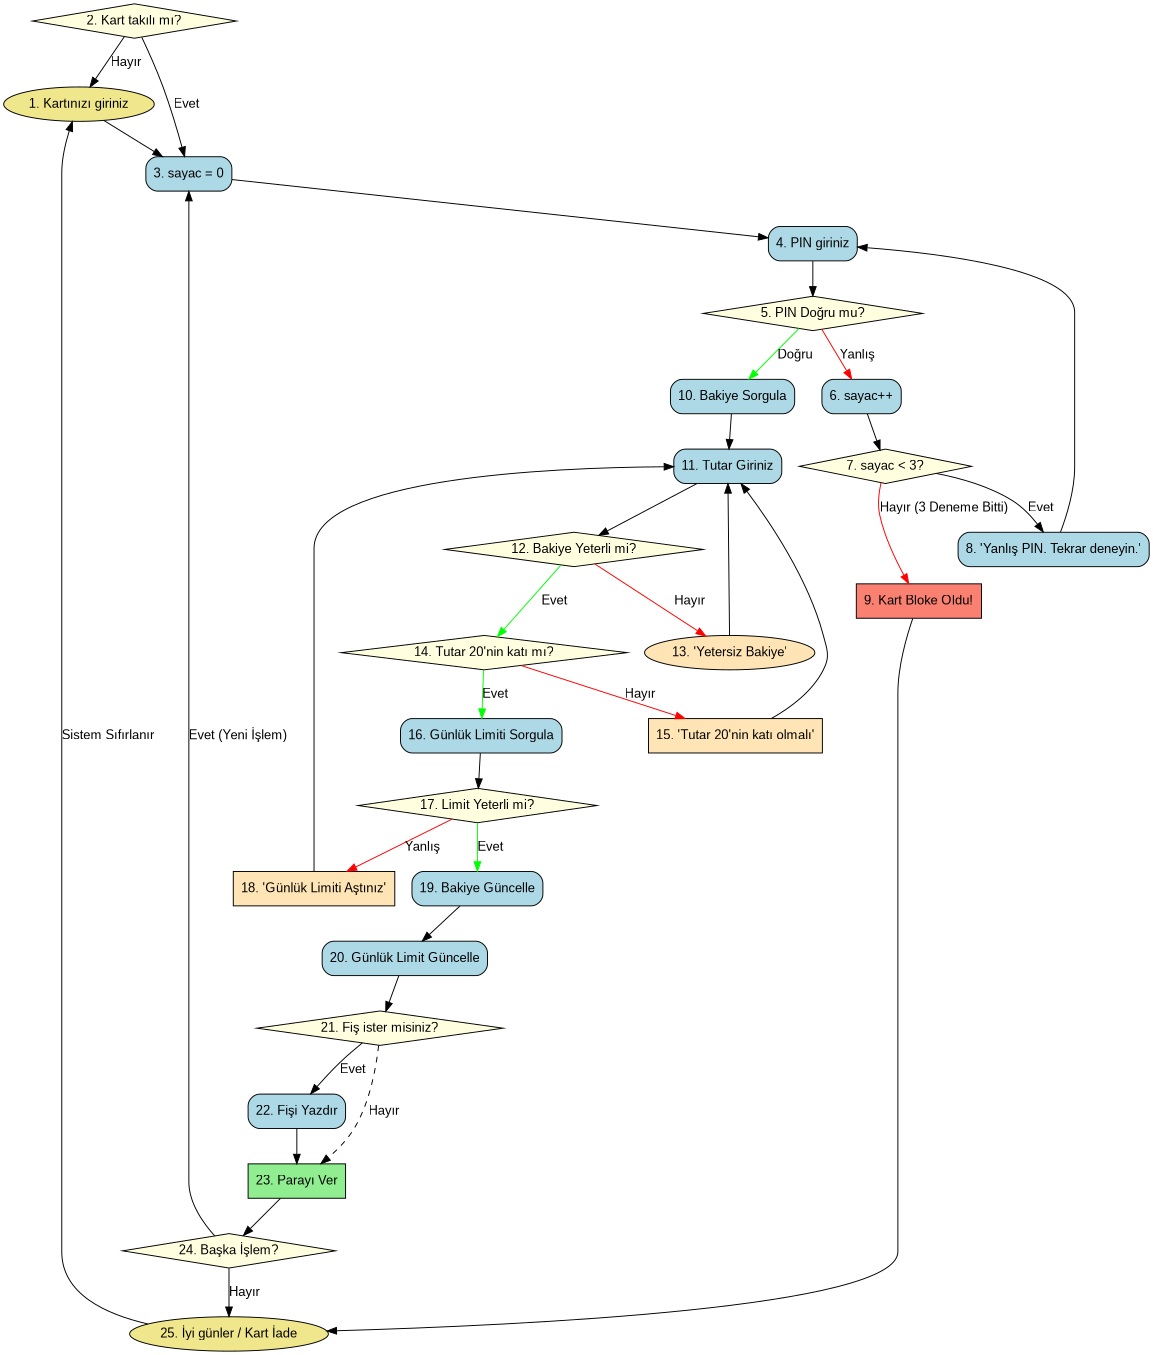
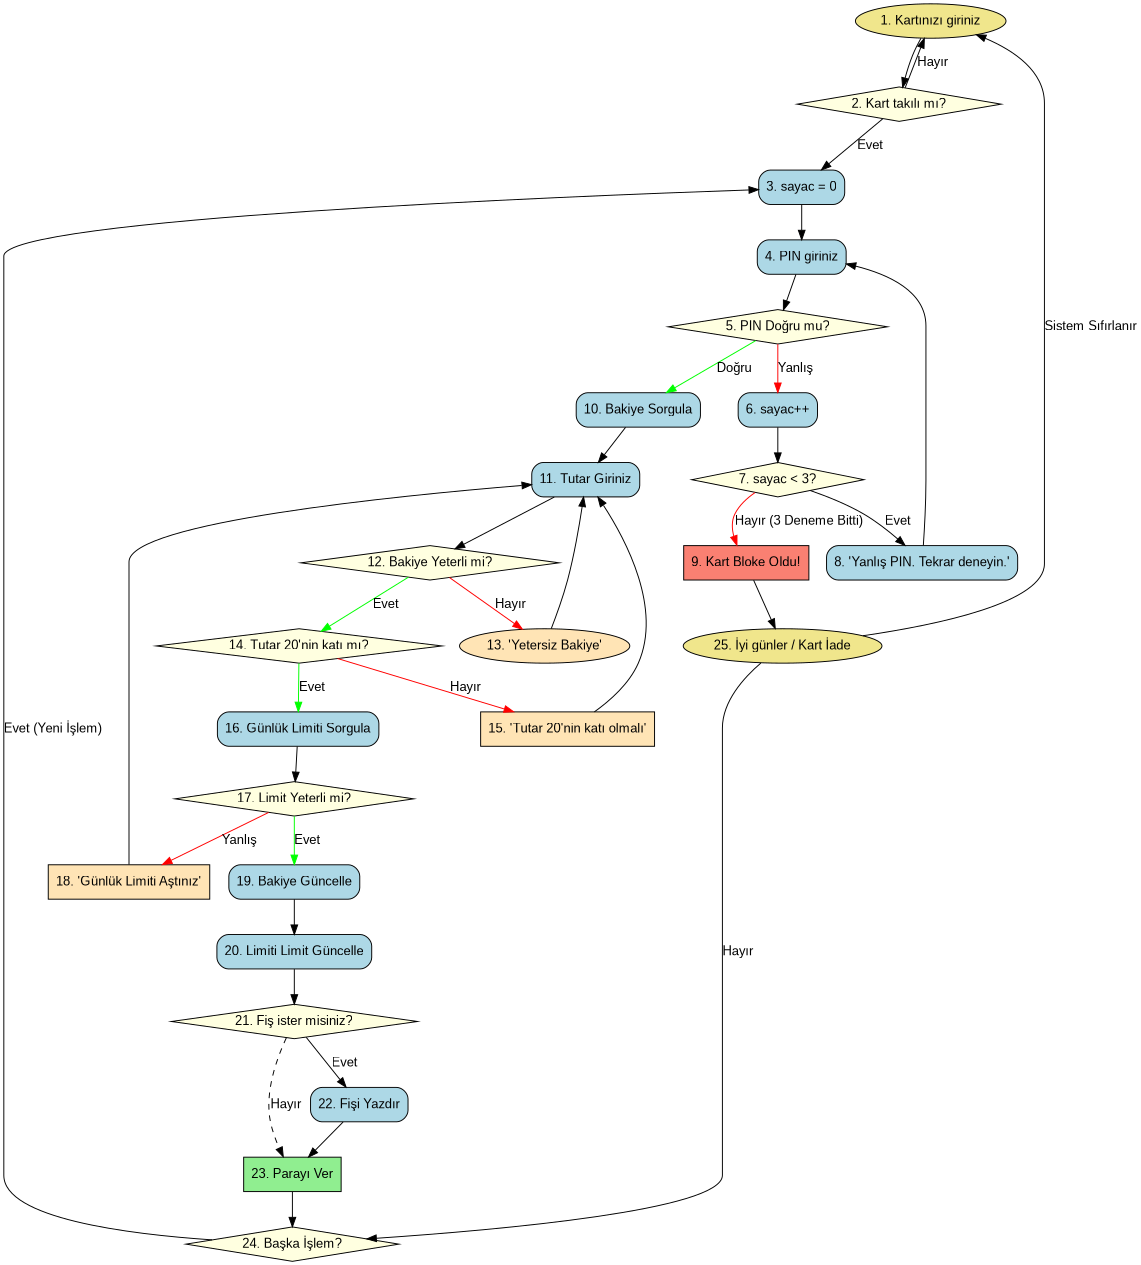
edge "1. Kartınızı giriniz" -> "3. sayac = 0": now "1. Kartınızı giriniz" -> "2. Kart takılı mı?"
node "20. Günlük Limit Güncelle": label "20. Günlük Limit Güncelle" -> "20. Limiti Limit Güncelle"
edge "24. Başka İşlem?" -> "25. İyi günler / Kart İade": reversed
